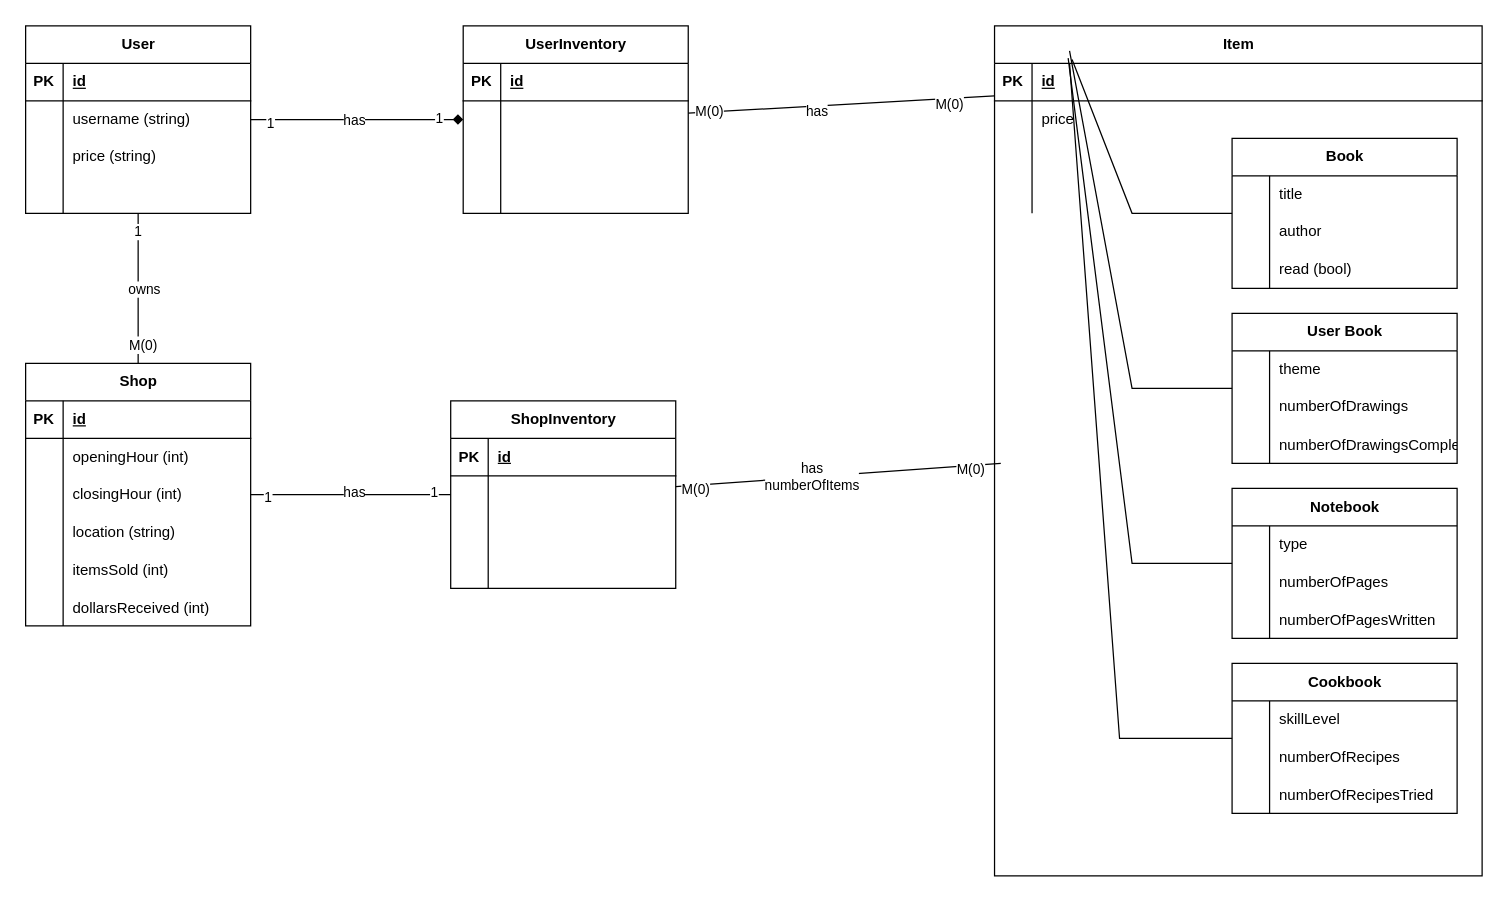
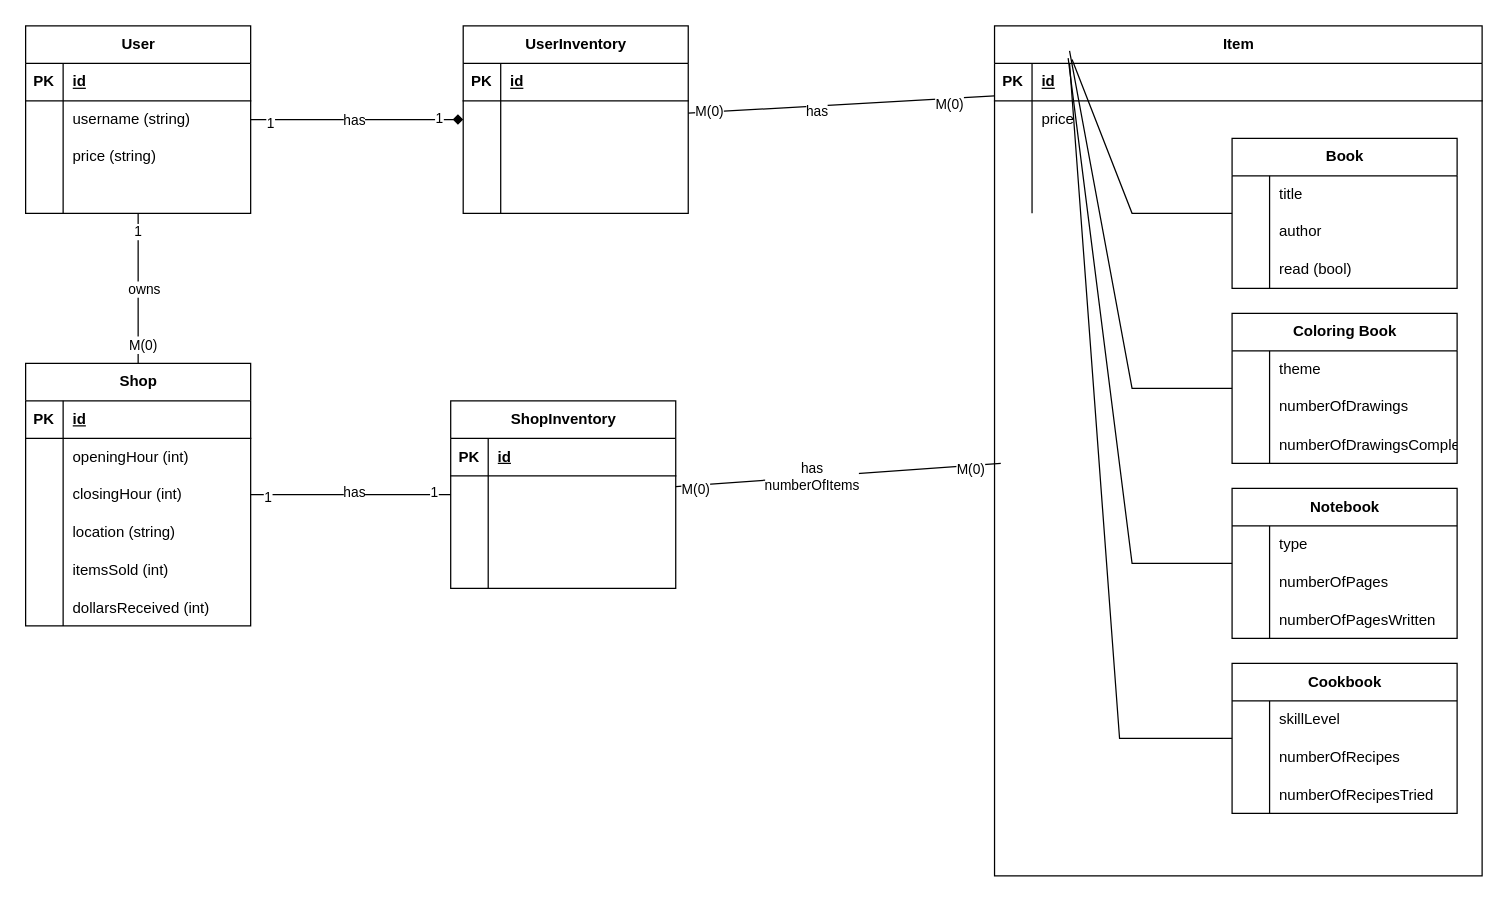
node "User Book": label "User Book" -> "Coloring Book"
